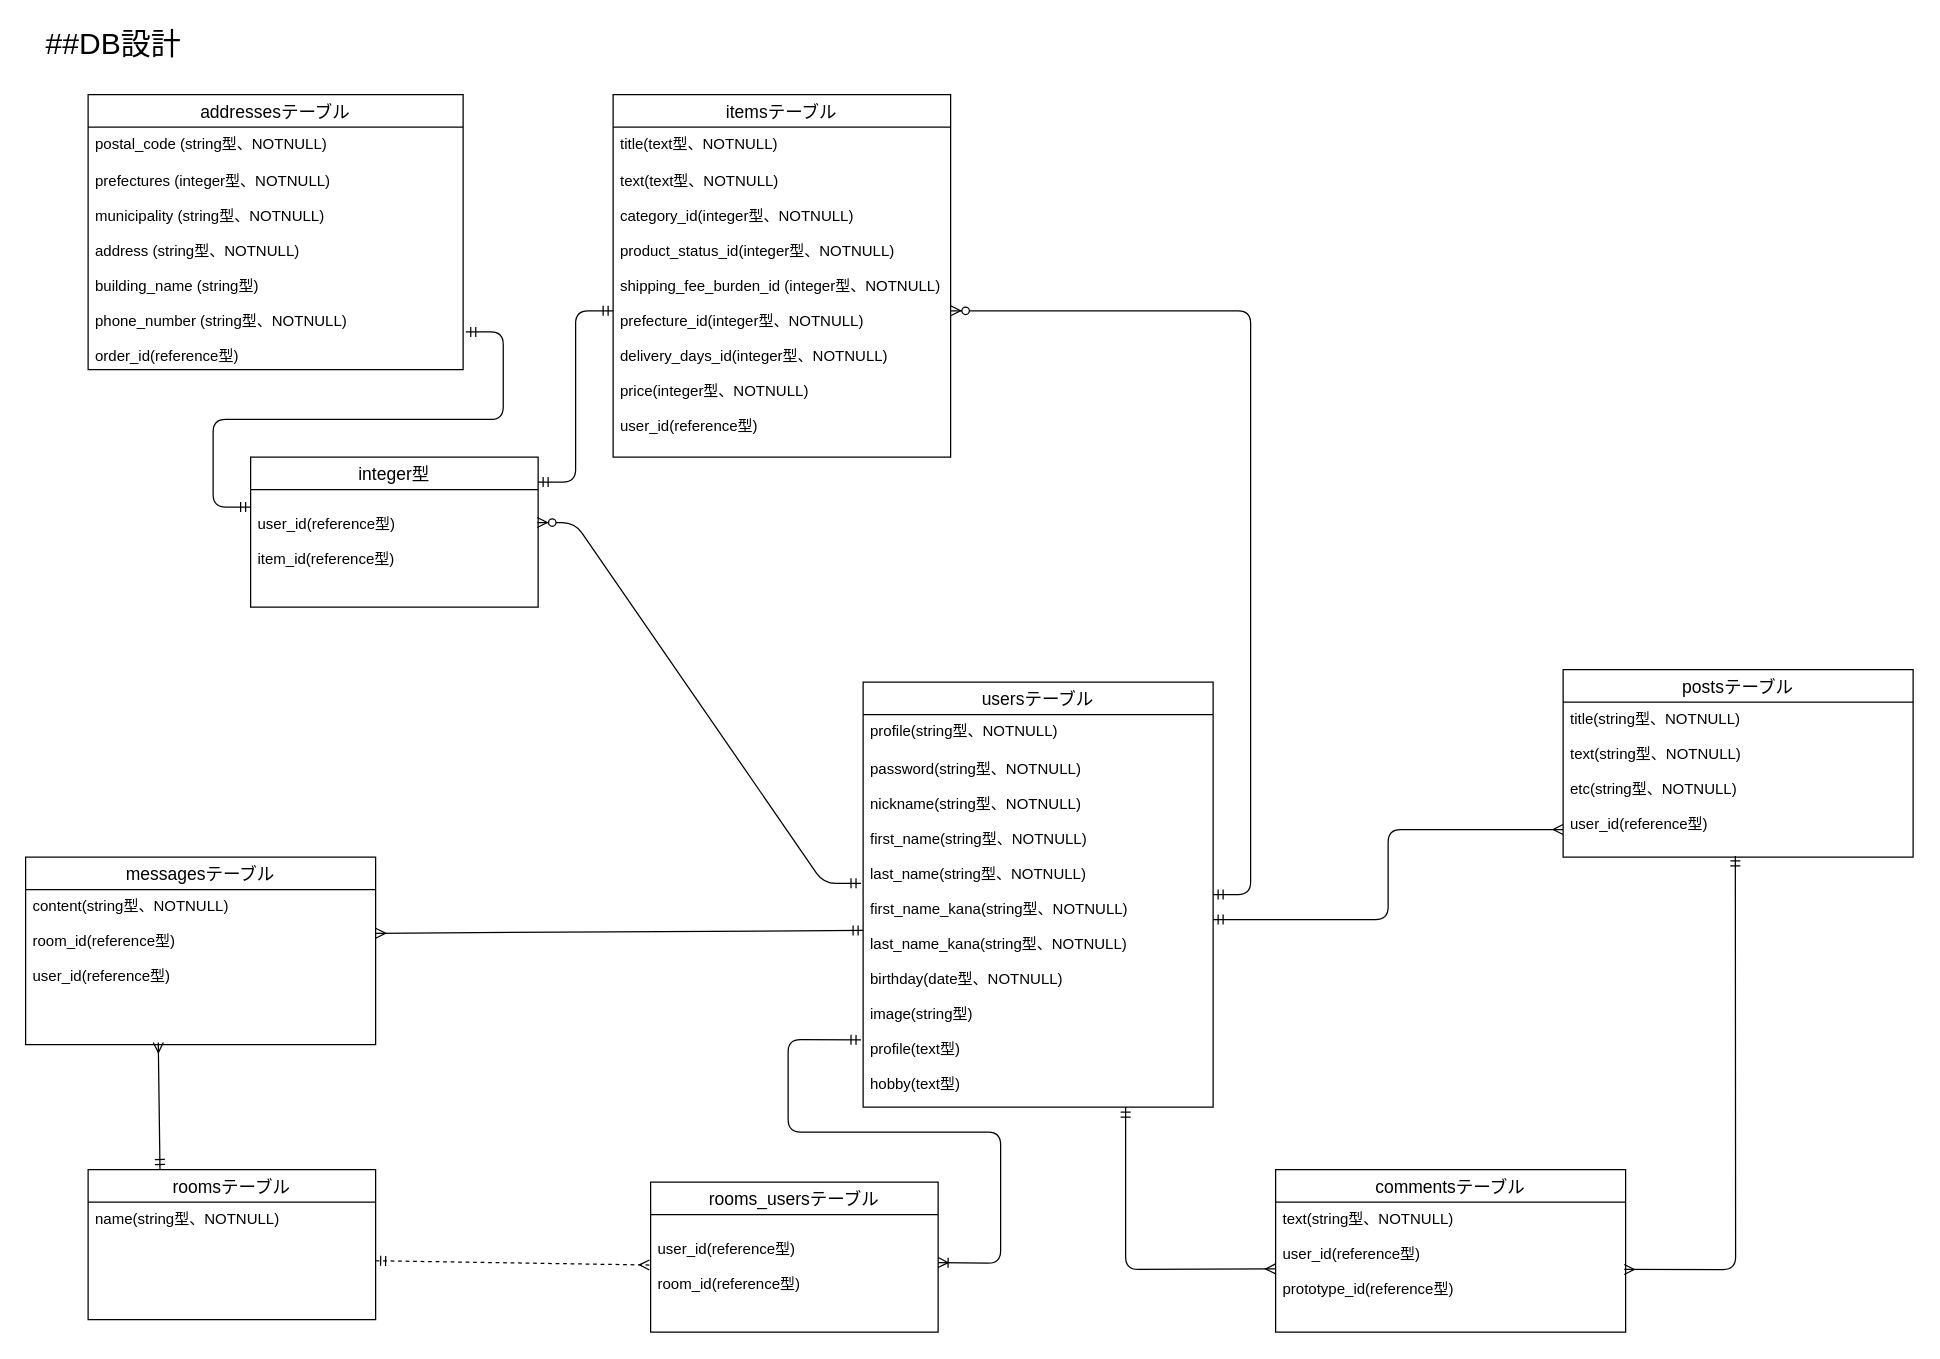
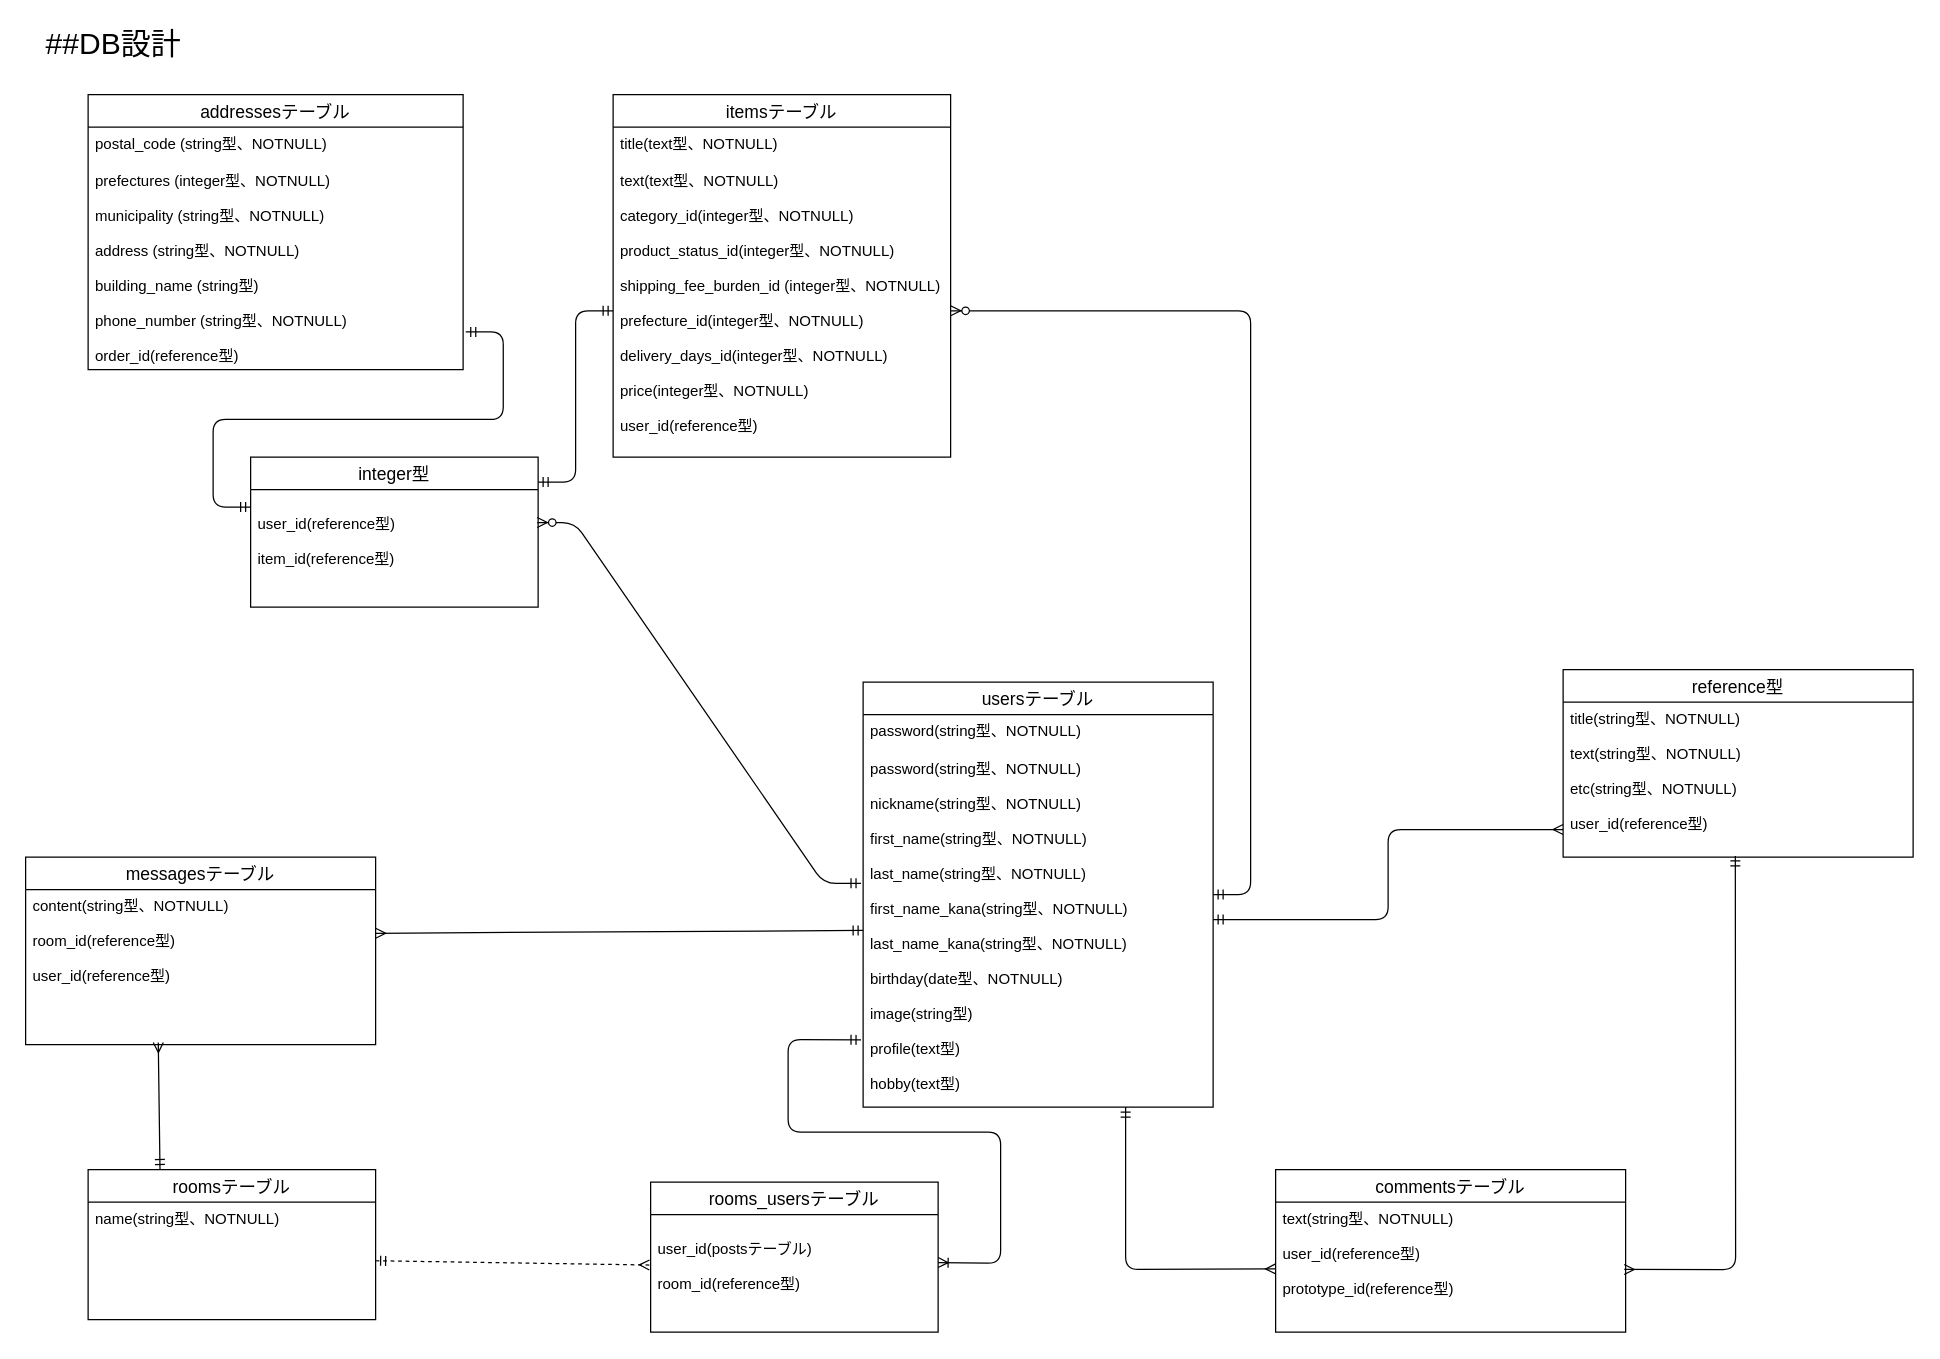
node "postsテーブル": label "postsテーブル" -> "reference型"
node "profile(string型、NOTNULL)": label "profile(string型、NOTNULL)" -> "password(string型、NOTNULL)"
node "user_id(reference型) room_id(reference型)": label "user_id(reference型) room_id(reference型)" -> "user_id(postsテーブル) room_id(reference型)"
